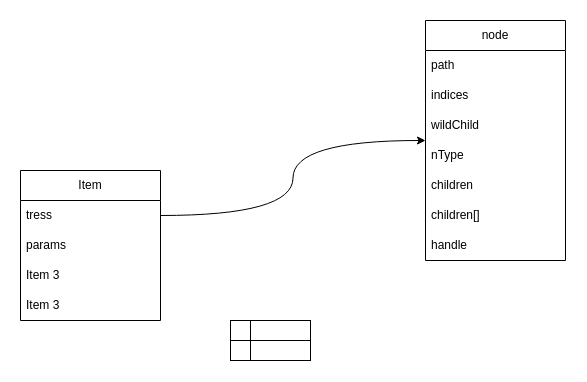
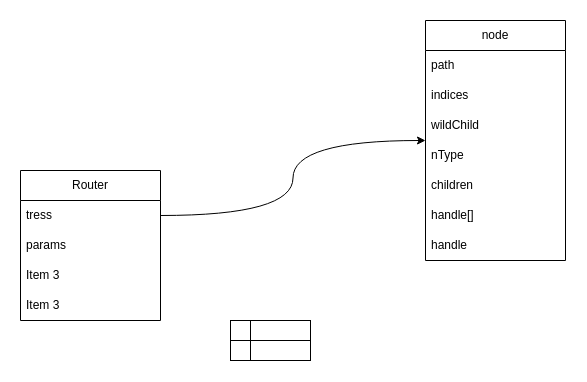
node "Item": label "Item" -> "Router"
node "children[]": label "children[]" -> "handle[]"
